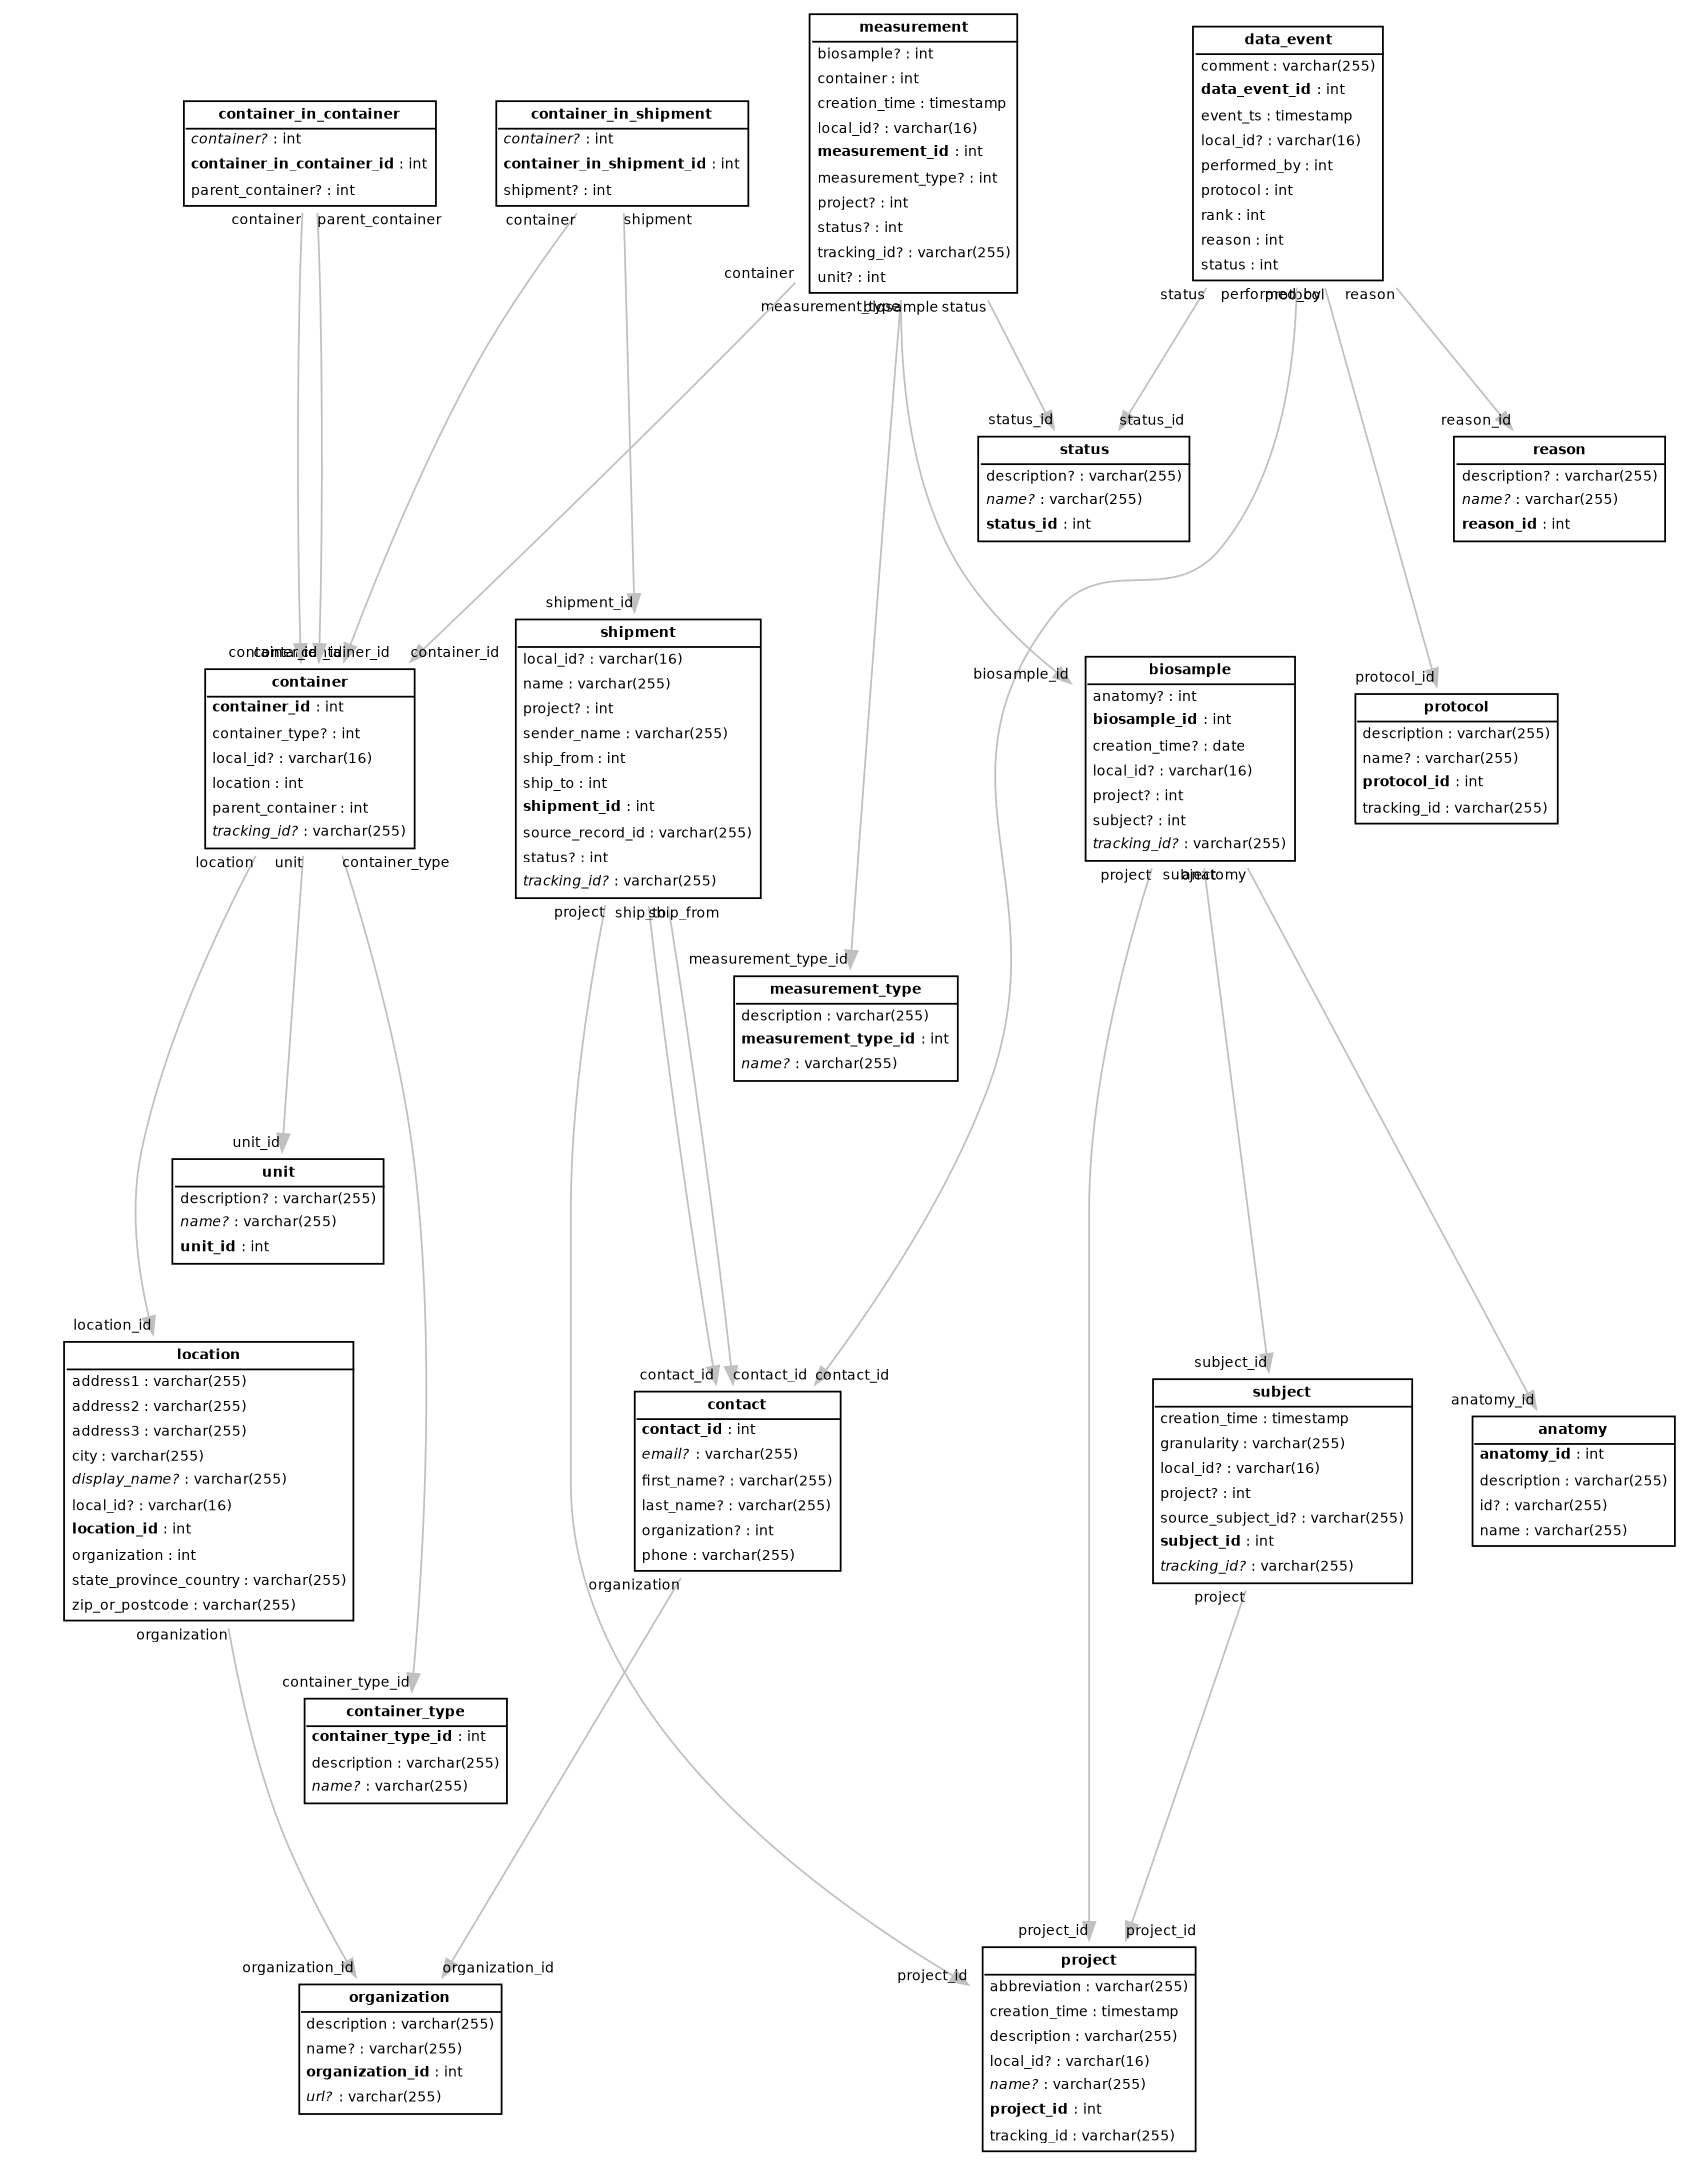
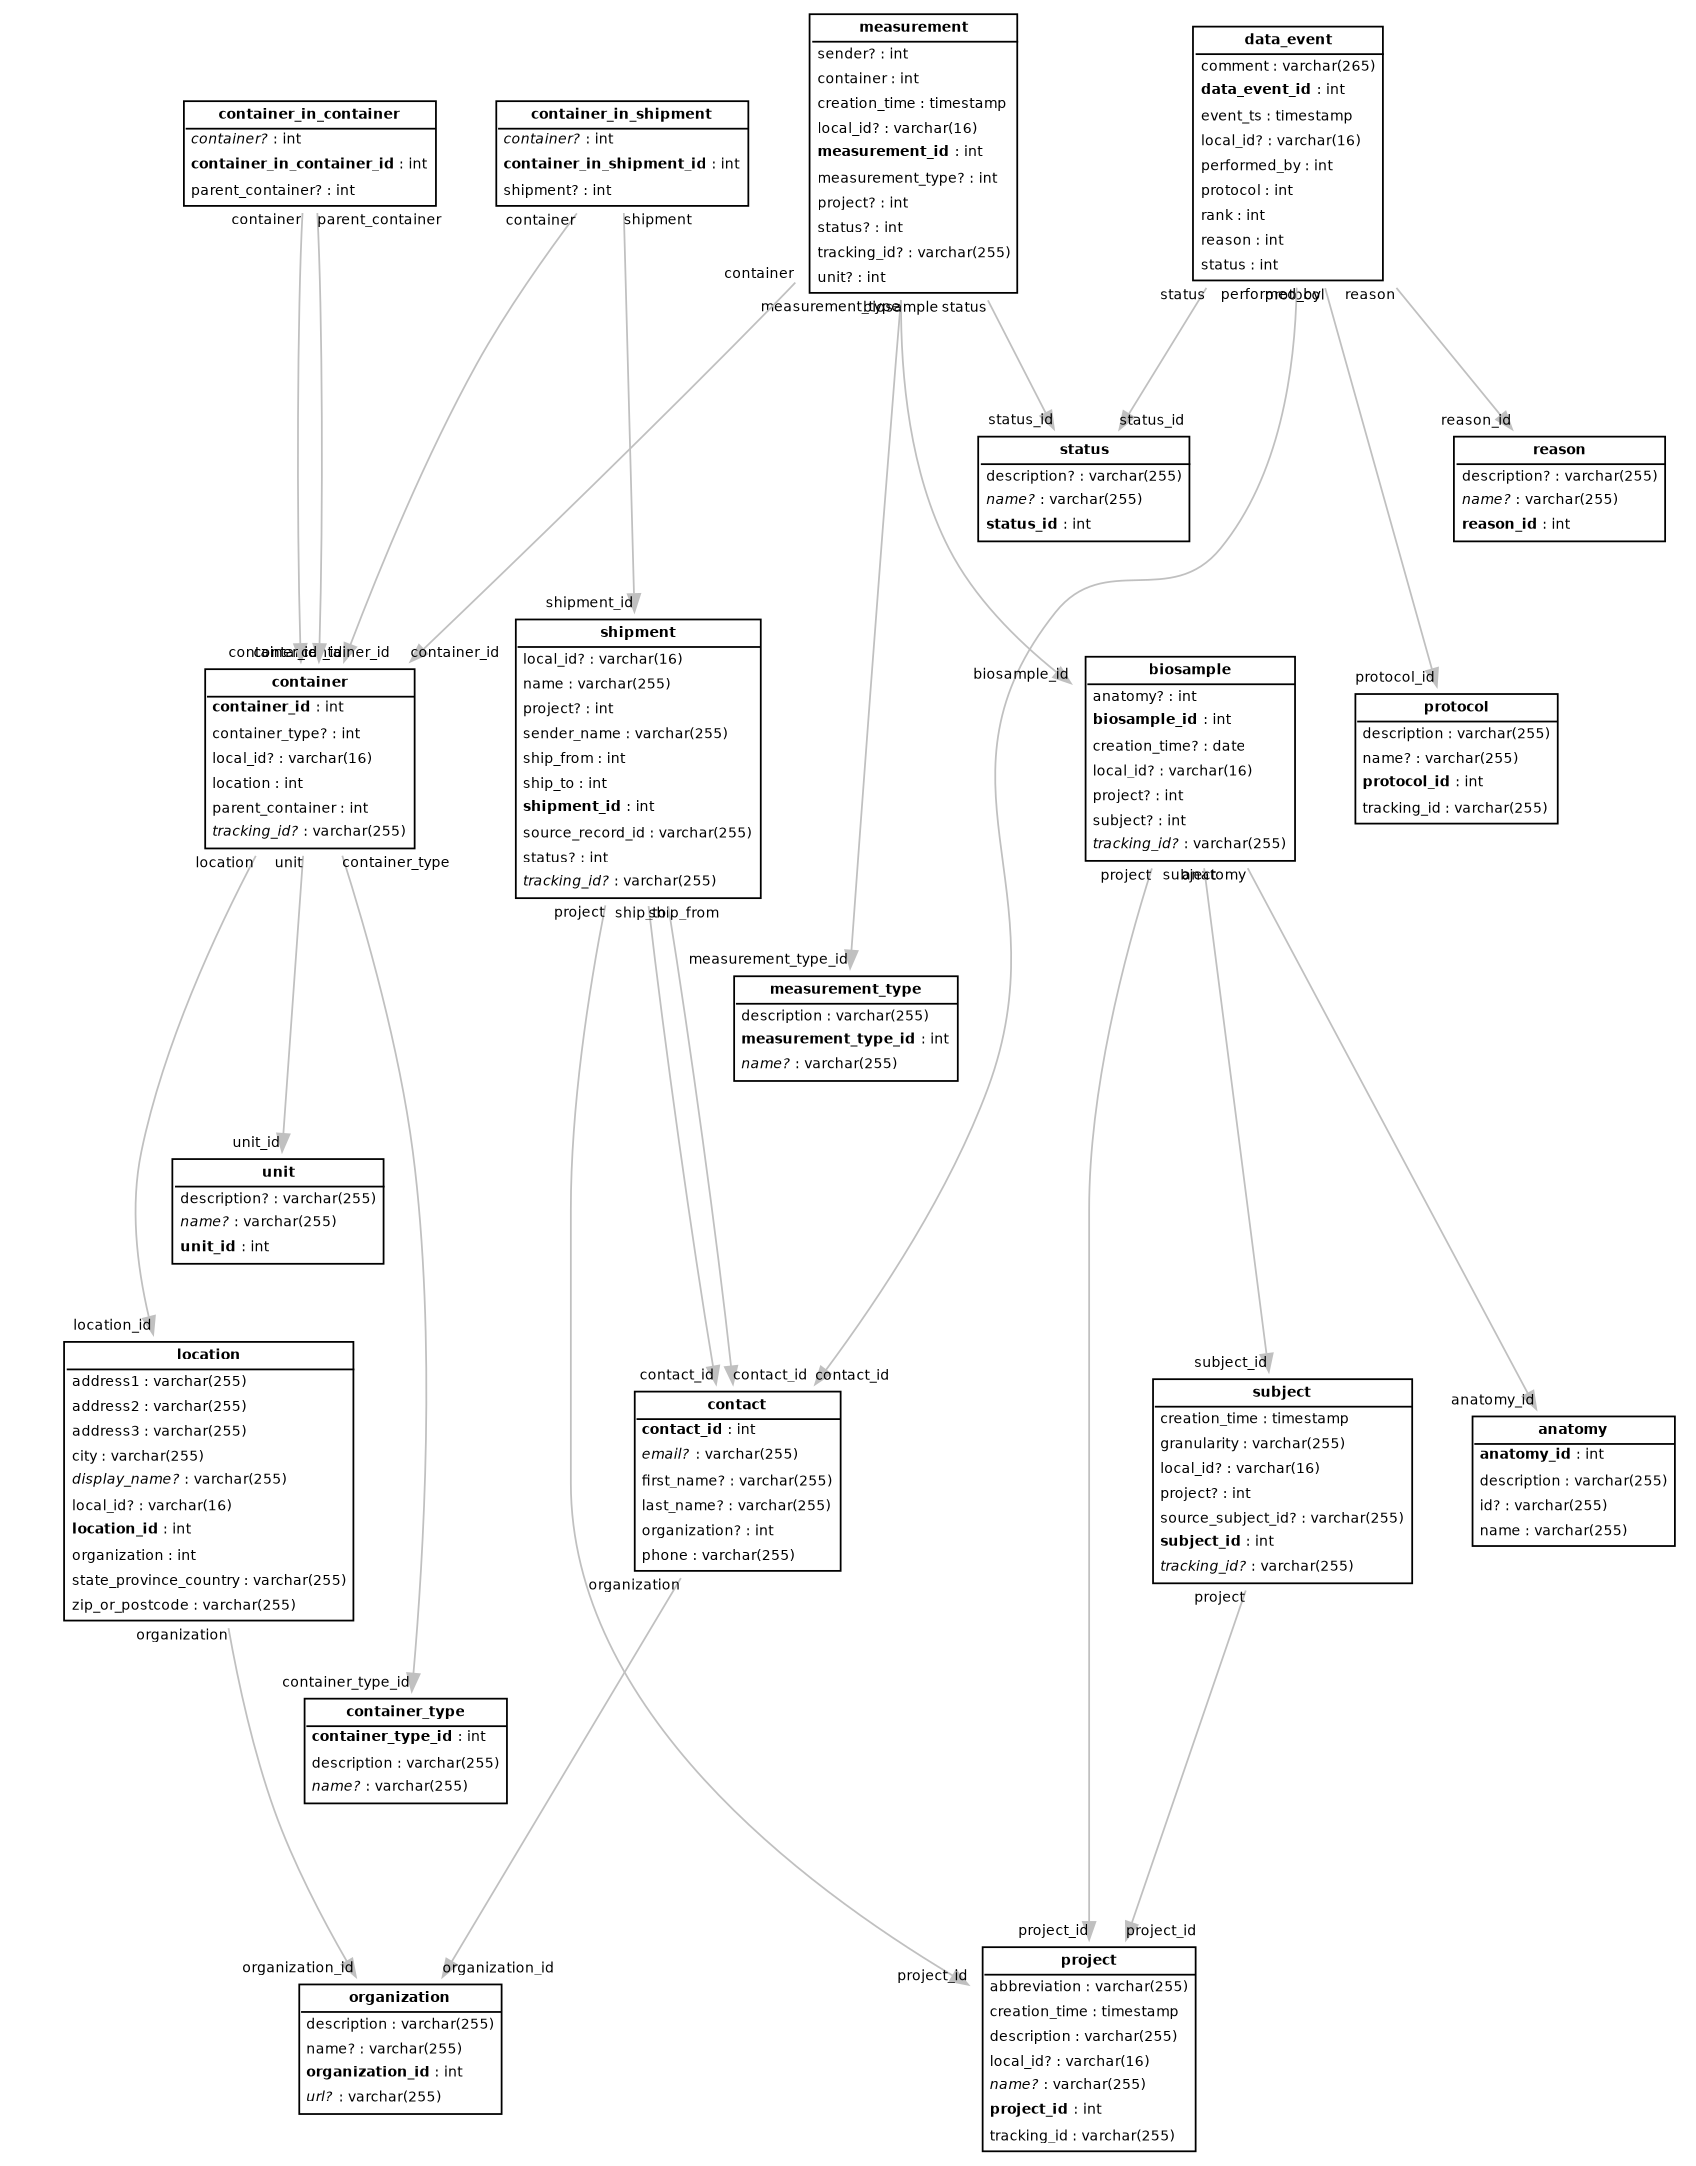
node "measurement": text "biosample? : int" -> "sender? : int"
node "data_event": text "comment : varchar(255)" -> "comment : varchar(265)"
